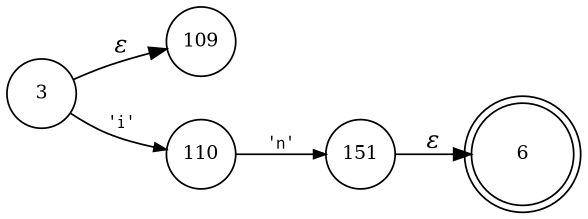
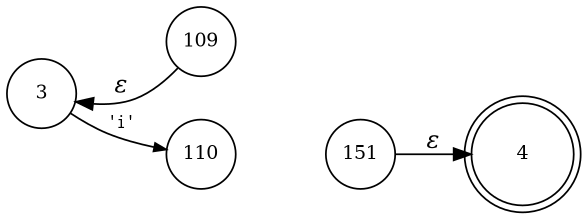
edge "3" -> "109": reversed
edge "110" -> "151": removed, label "'n'"
node "6": label "6" -> "4"
